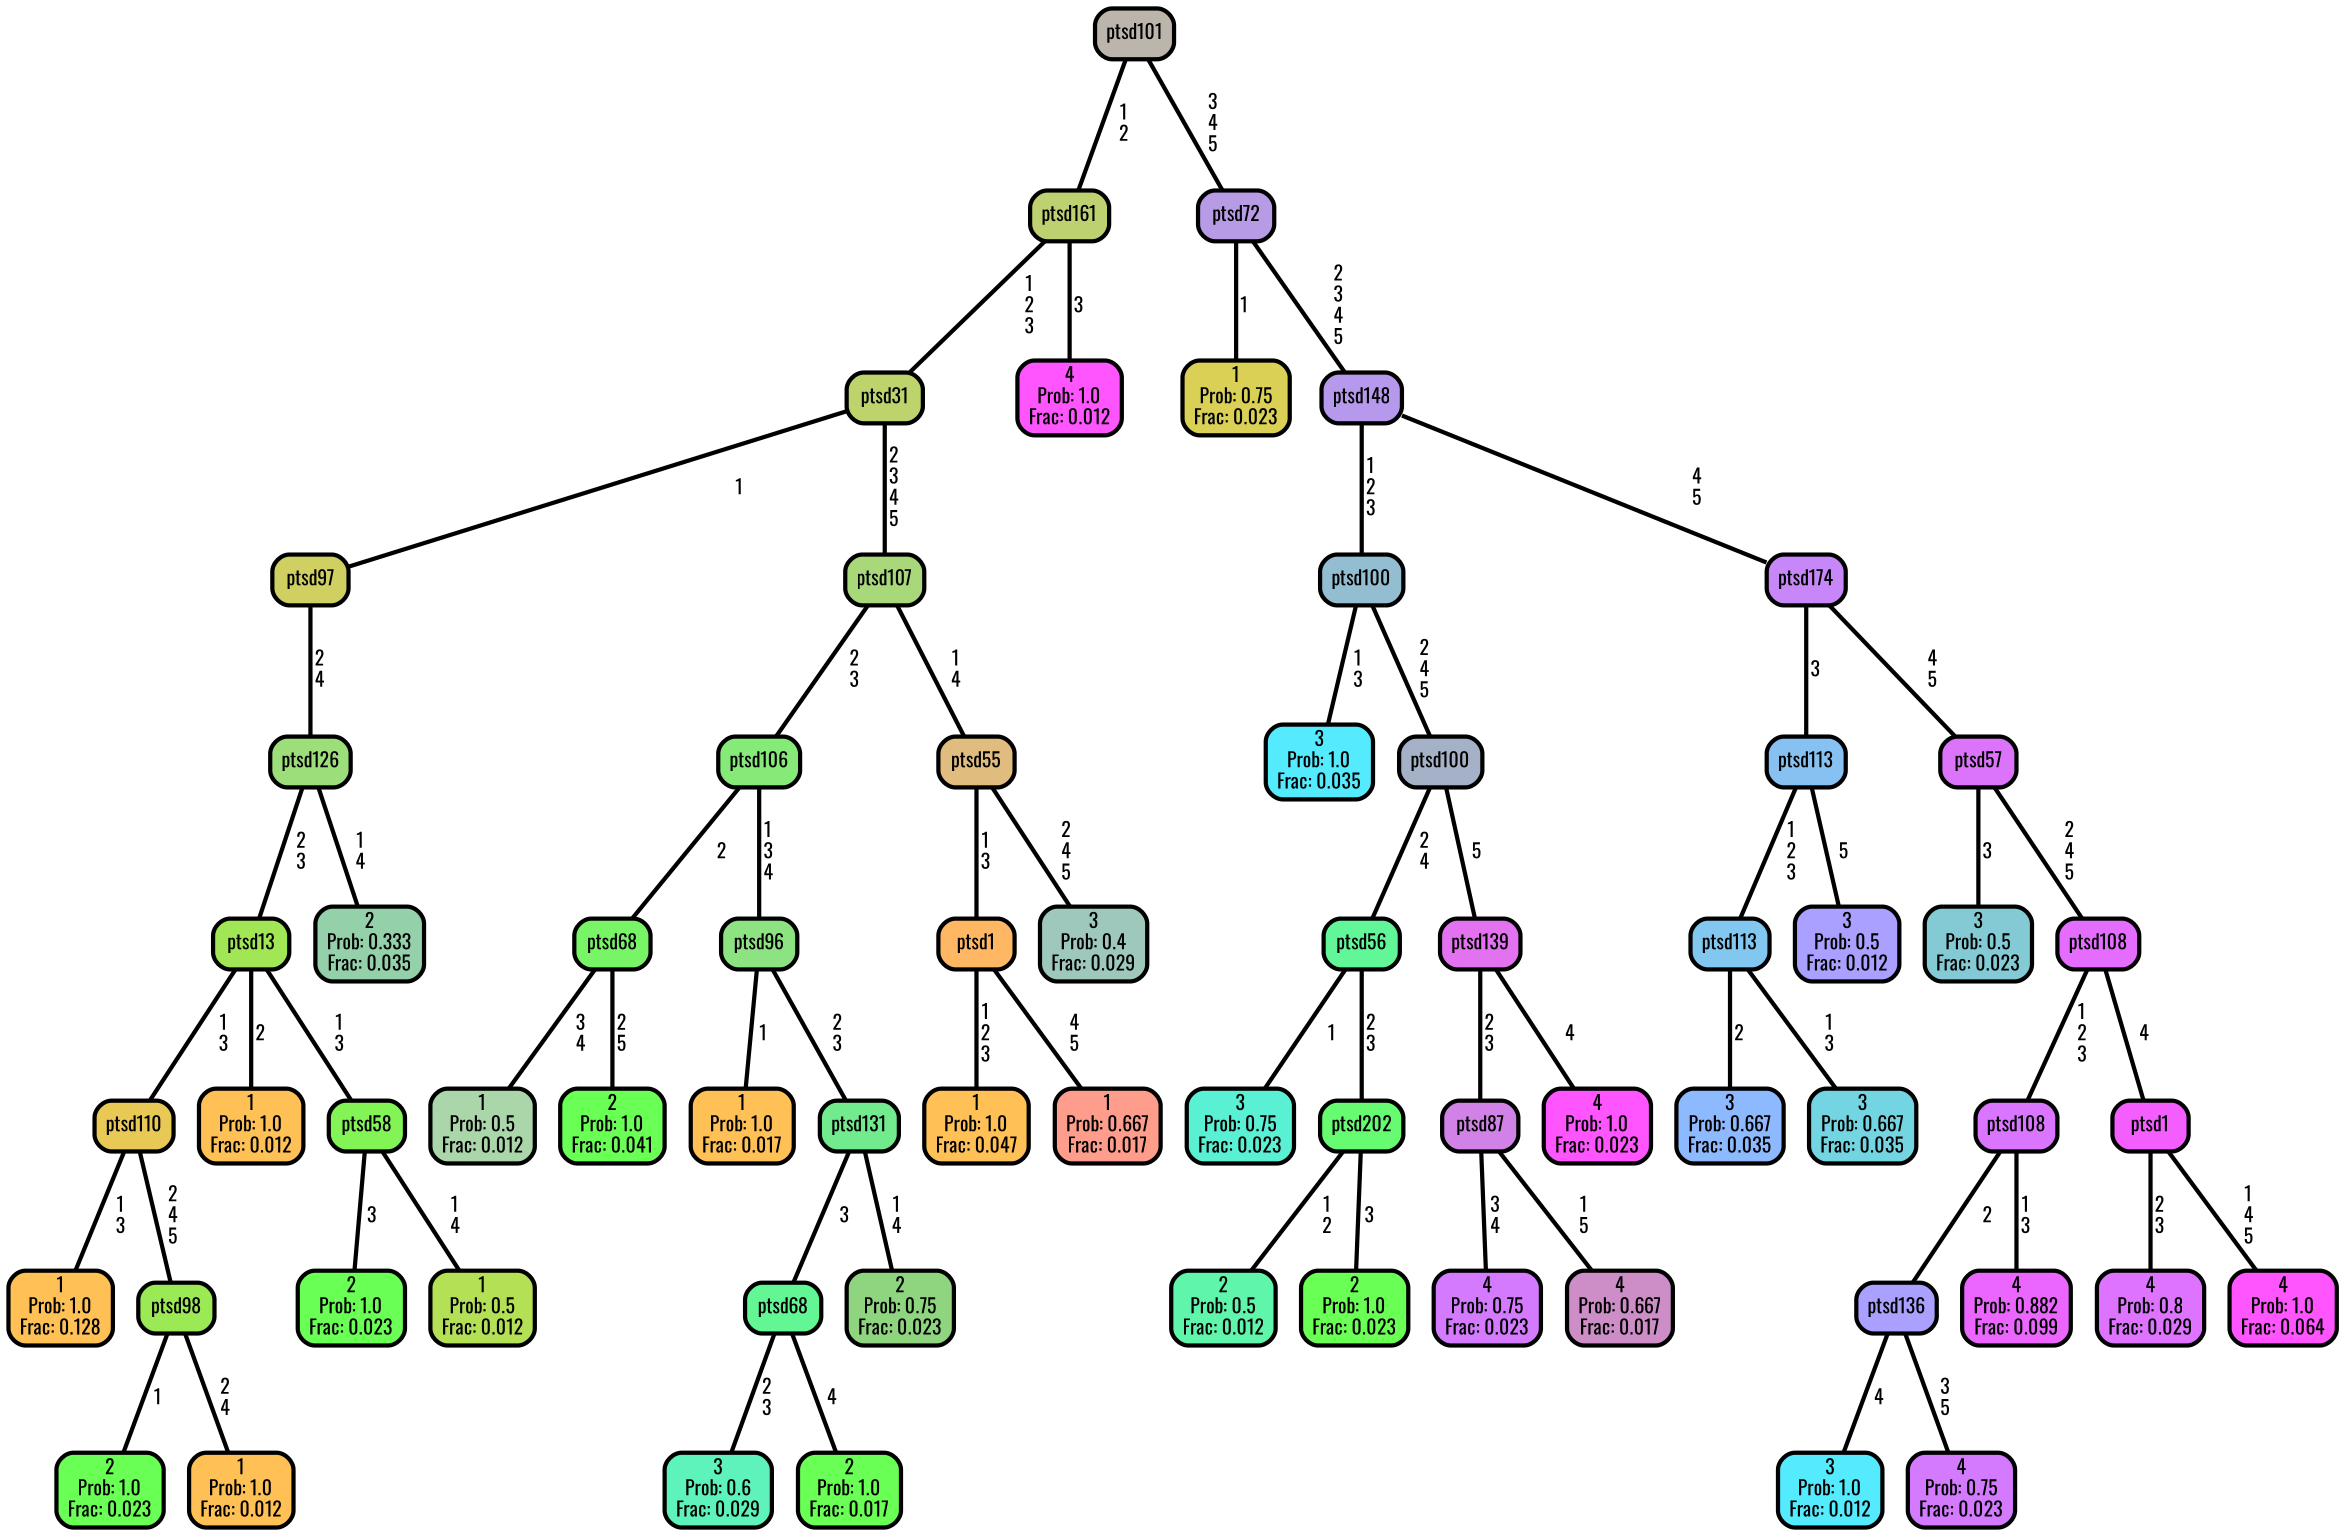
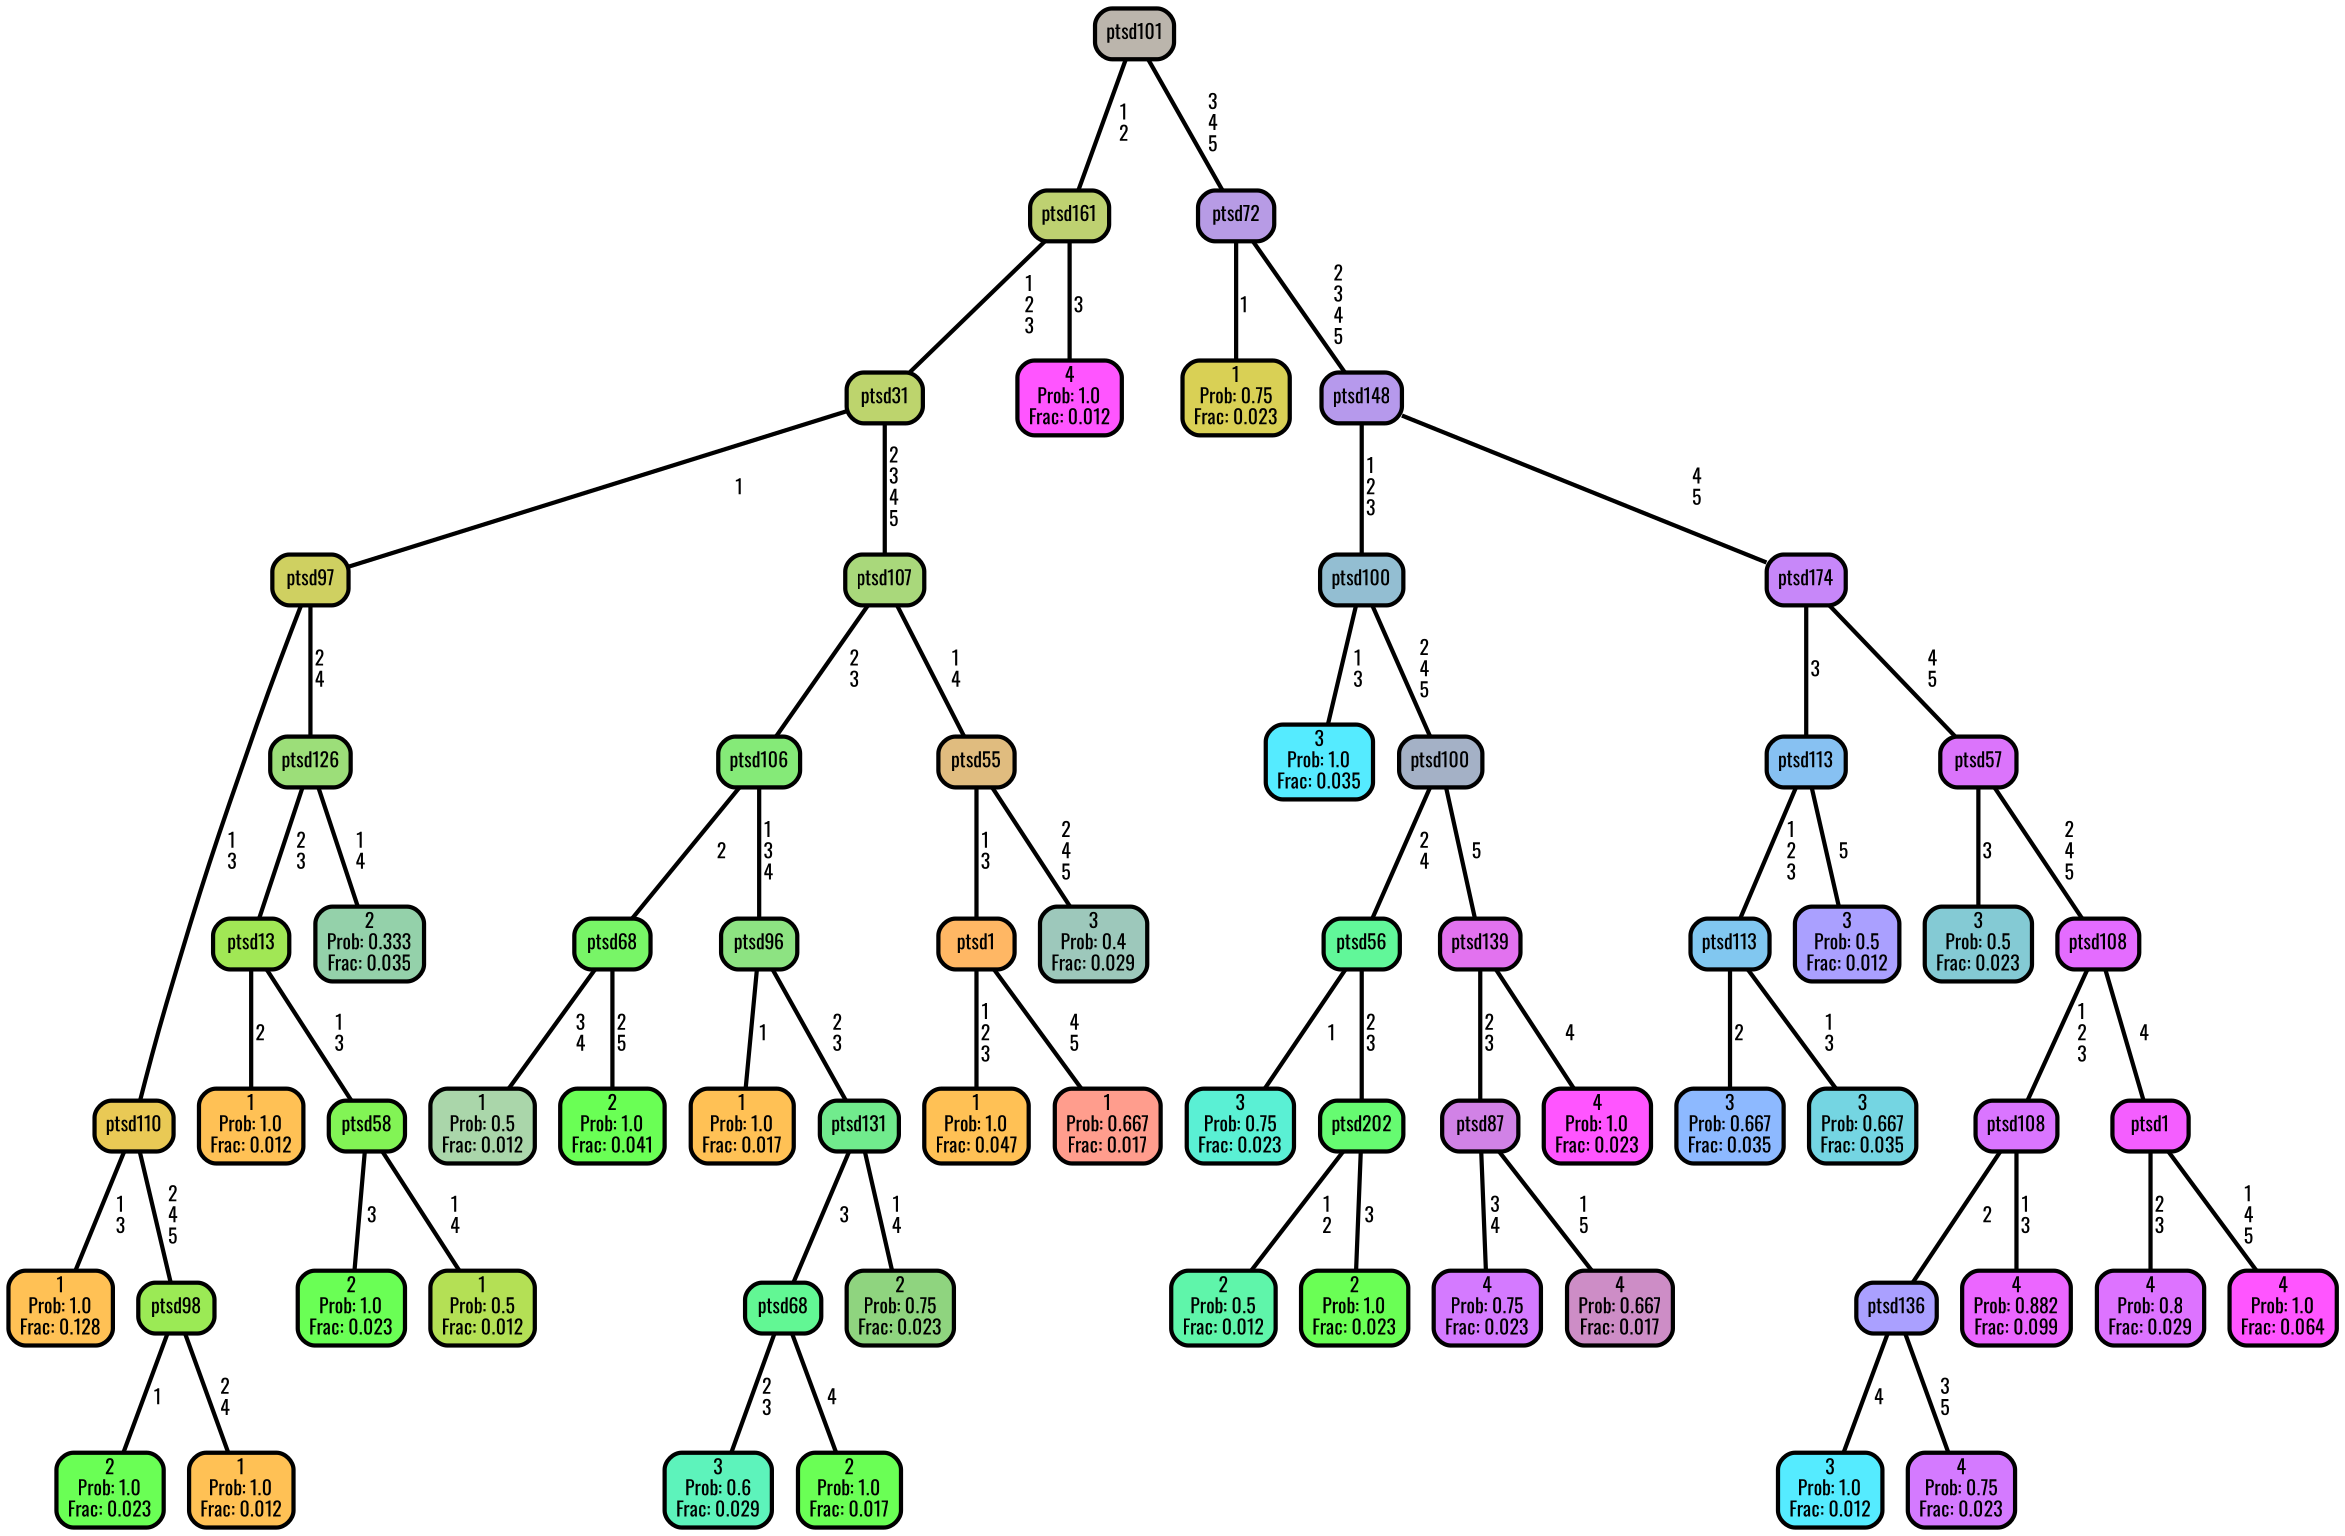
edge "ptsd13" -- "ptsd110": now "ptsd97" -- "ptsd110"
